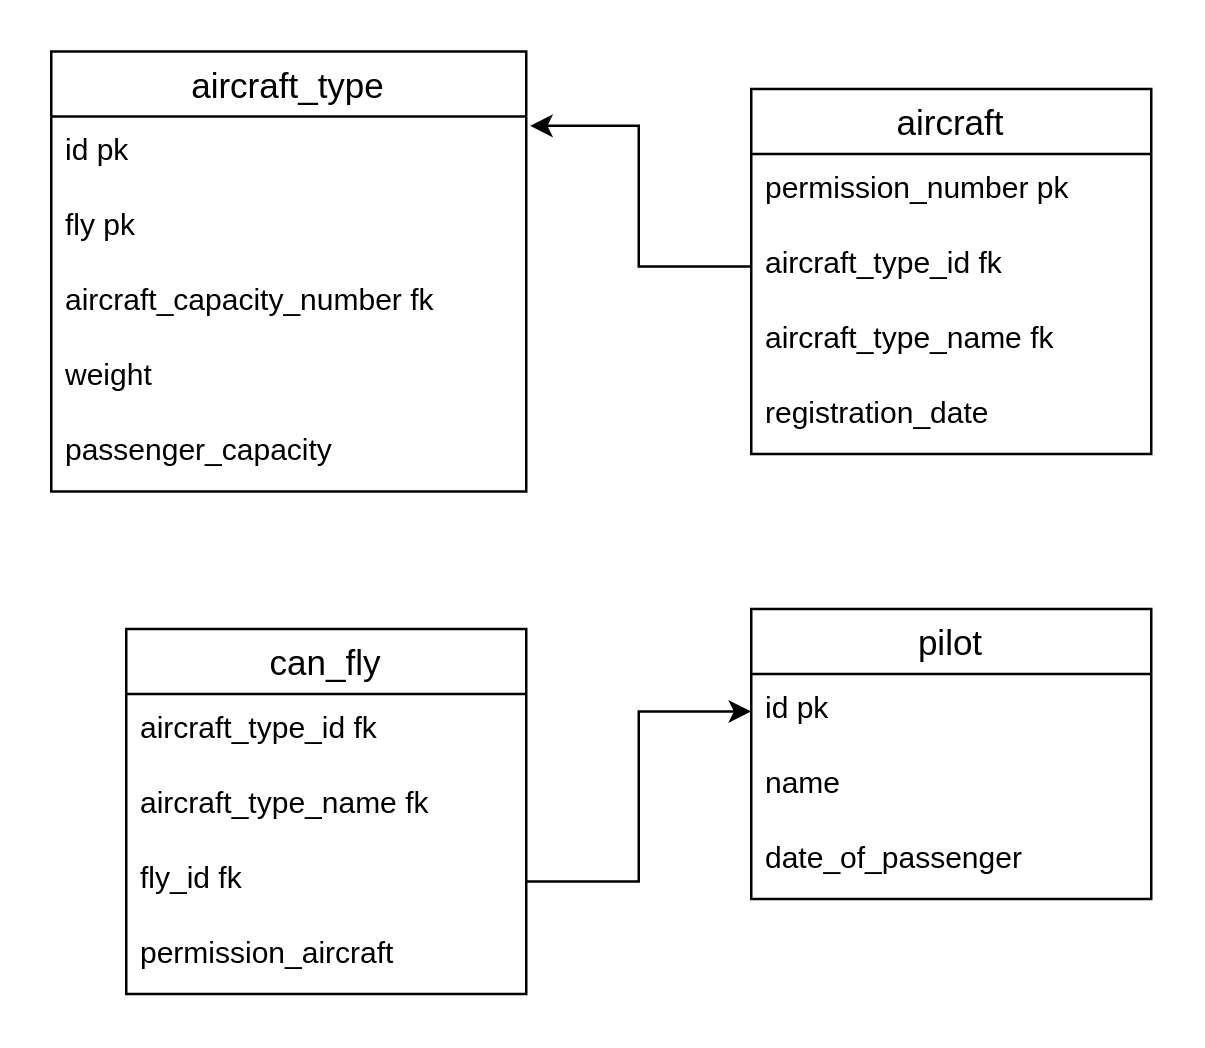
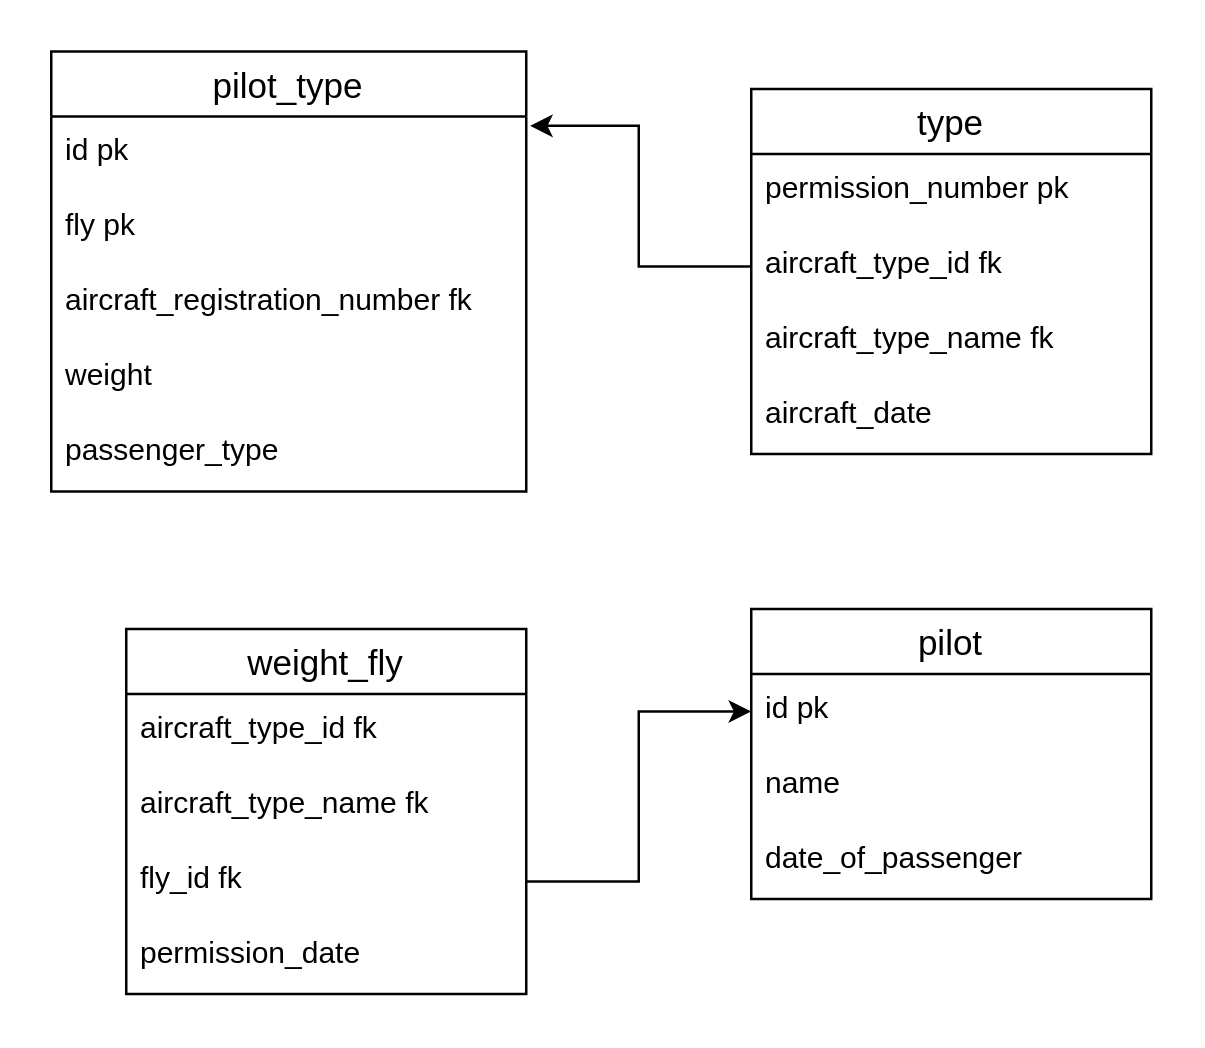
node "aircraft_type": label "aircraft_type" -> "pilot_type"
node "aircraft": label "aircraft" -> "type"
node "aircraft_capacity_number fk": label "aircraft_capacity_number fk" -> "aircraft_registration_number fk"
node "registration_date": label "registration_date" -> "aircraft_date"
node "passenger_capacity": label "passenger_capacity" -> "passenger_type"
node "can_fly": label "can_fly" -> "weight_fly"
node "permission_aircraft": label "permission_aircraft" -> "permission_date"
